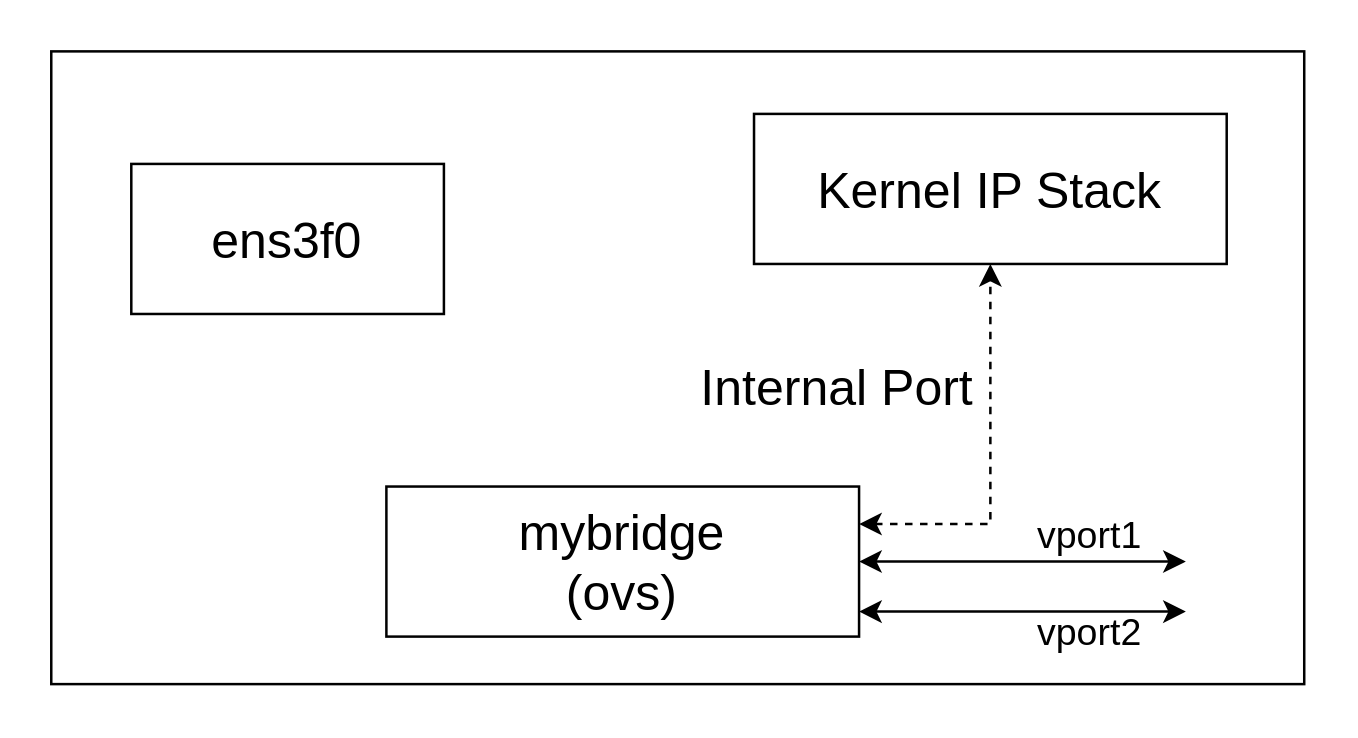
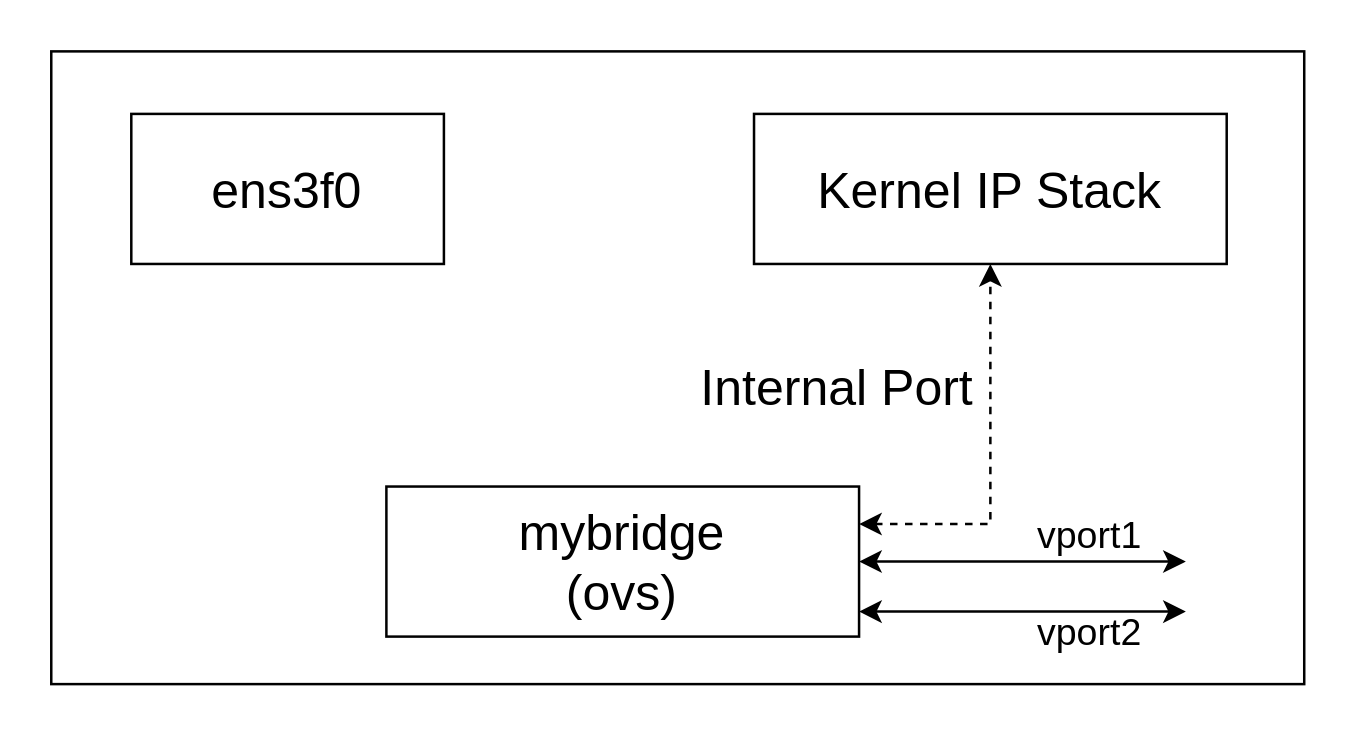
node "ens3f0": moved (288, 239) -> (288, 189)
